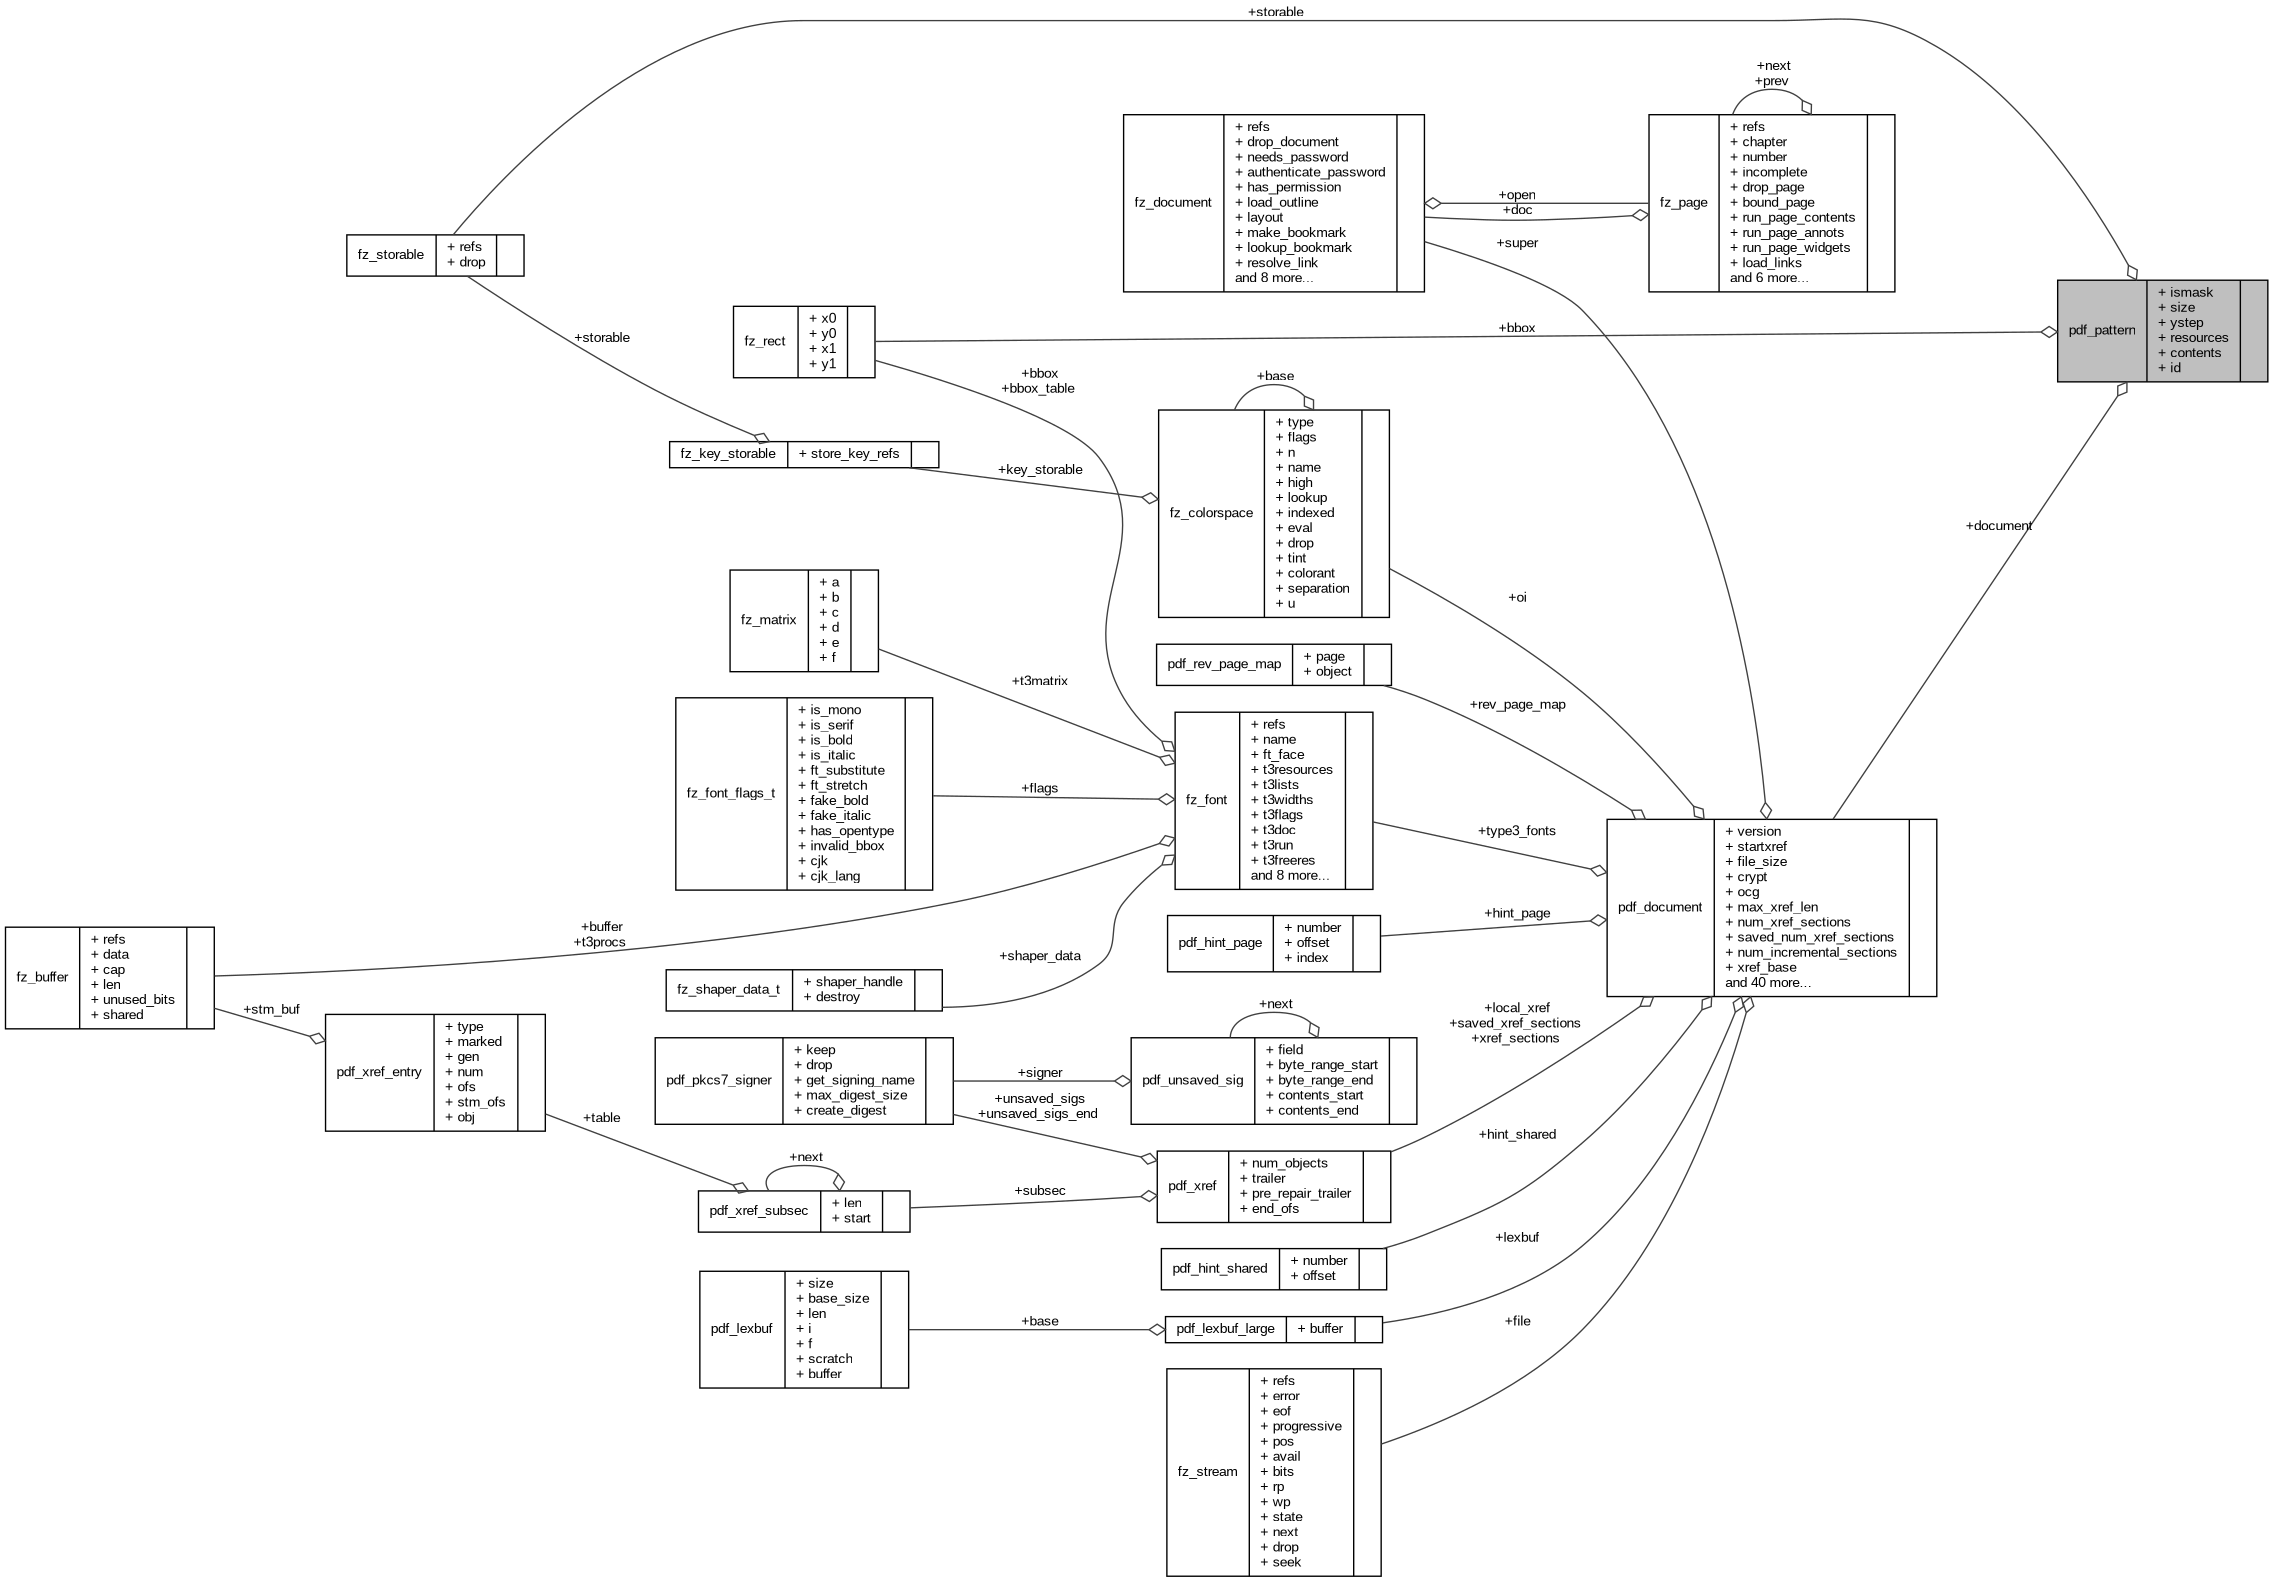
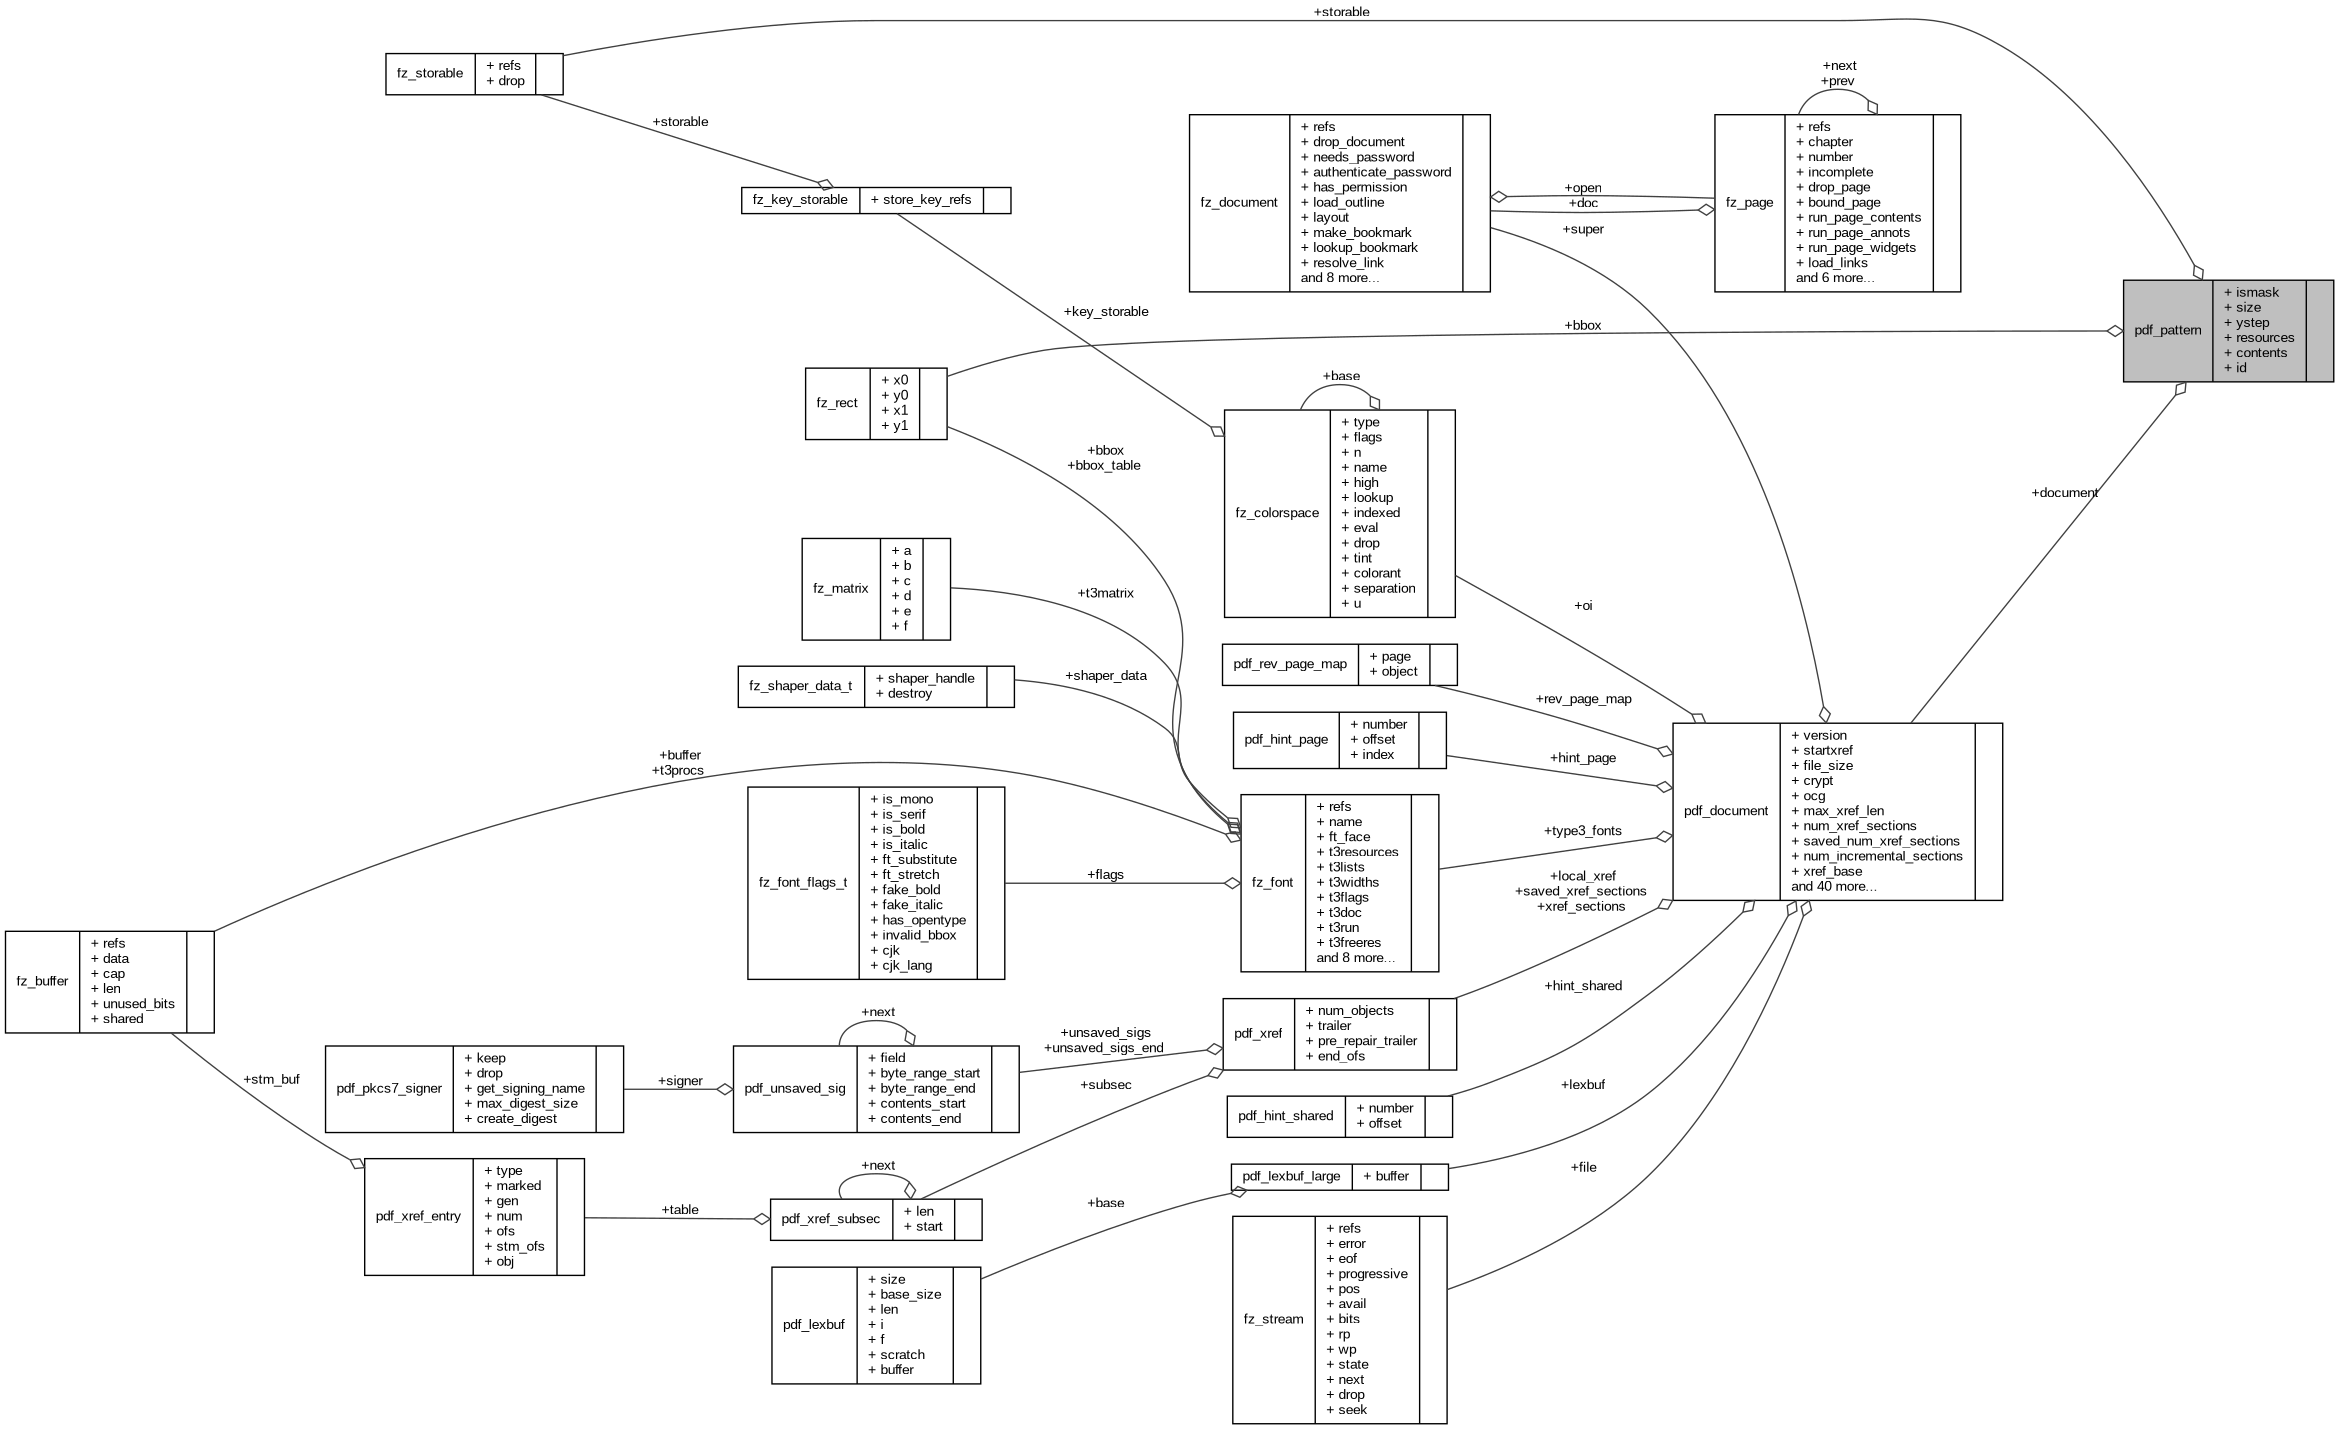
edge "pdf_pkcs7_signer" -> "pdf_xref": now "pdf_unsaved_sig" -> "pdf_xref"
